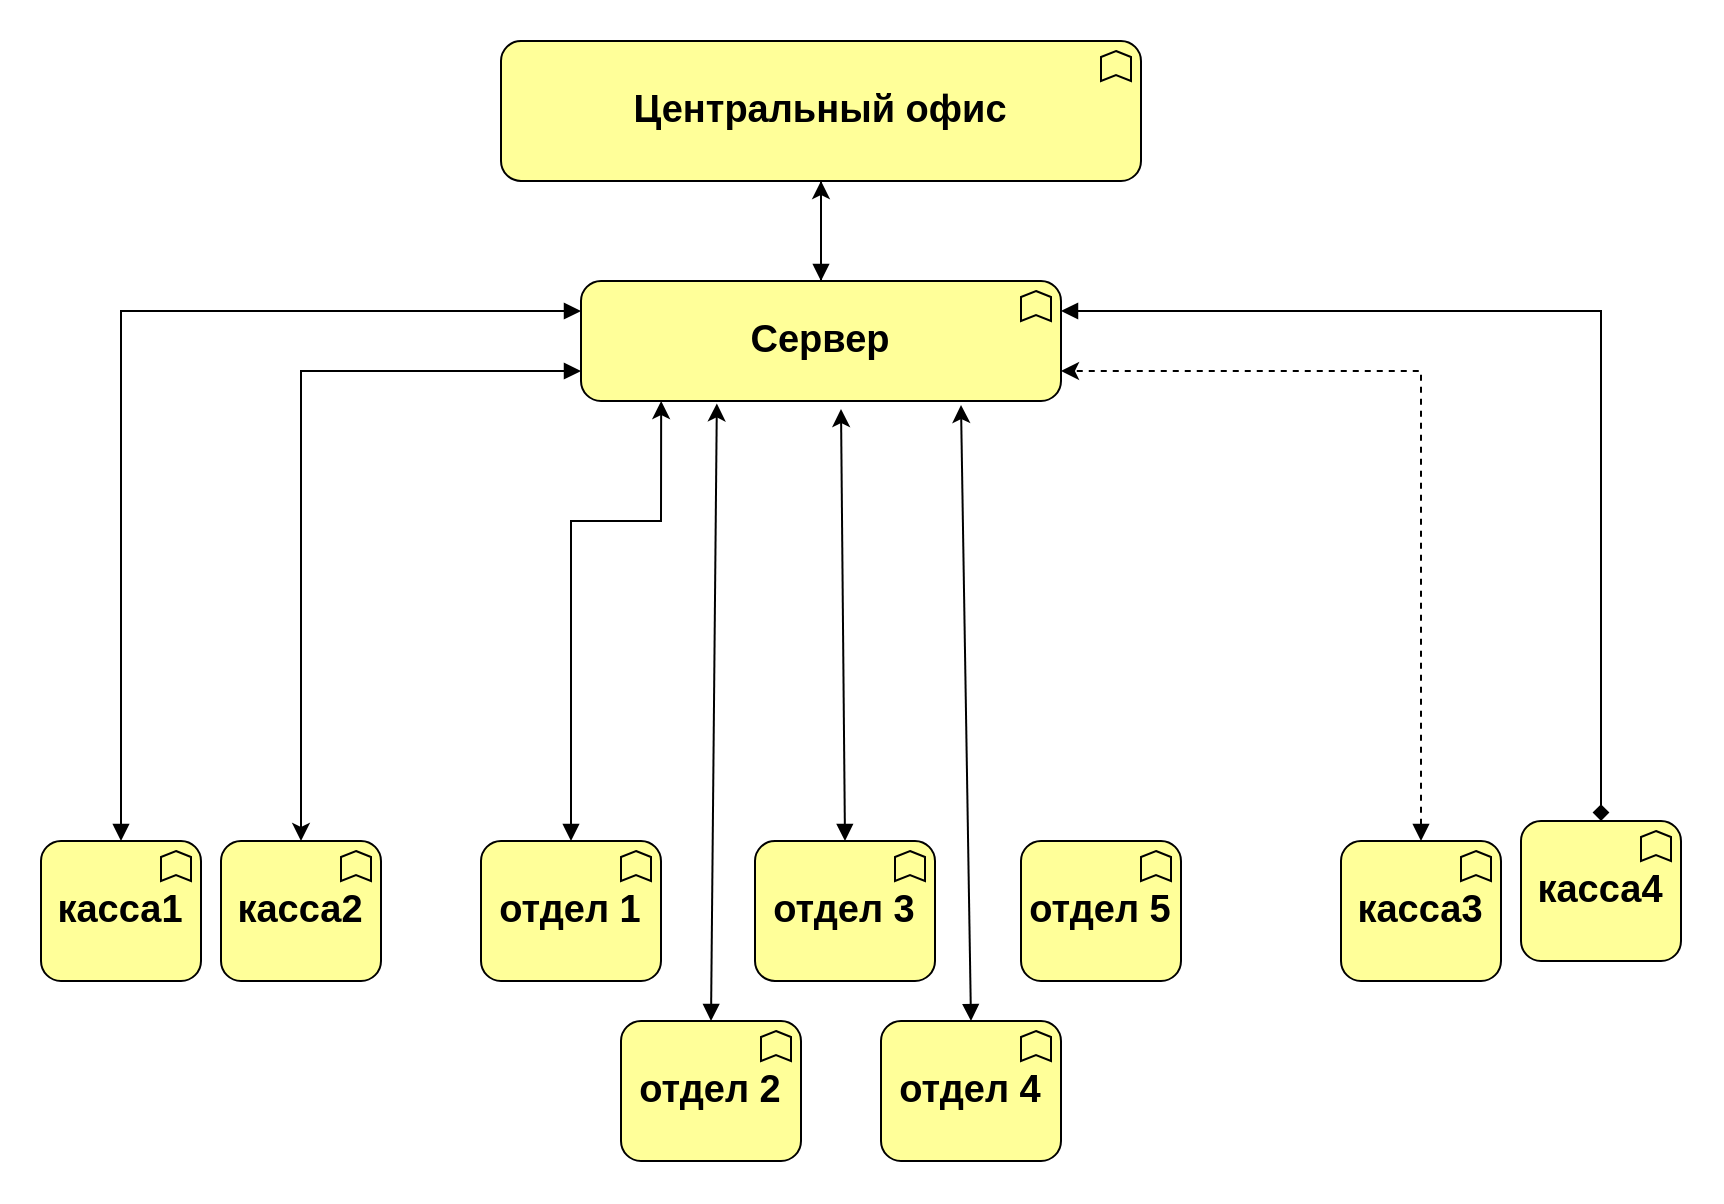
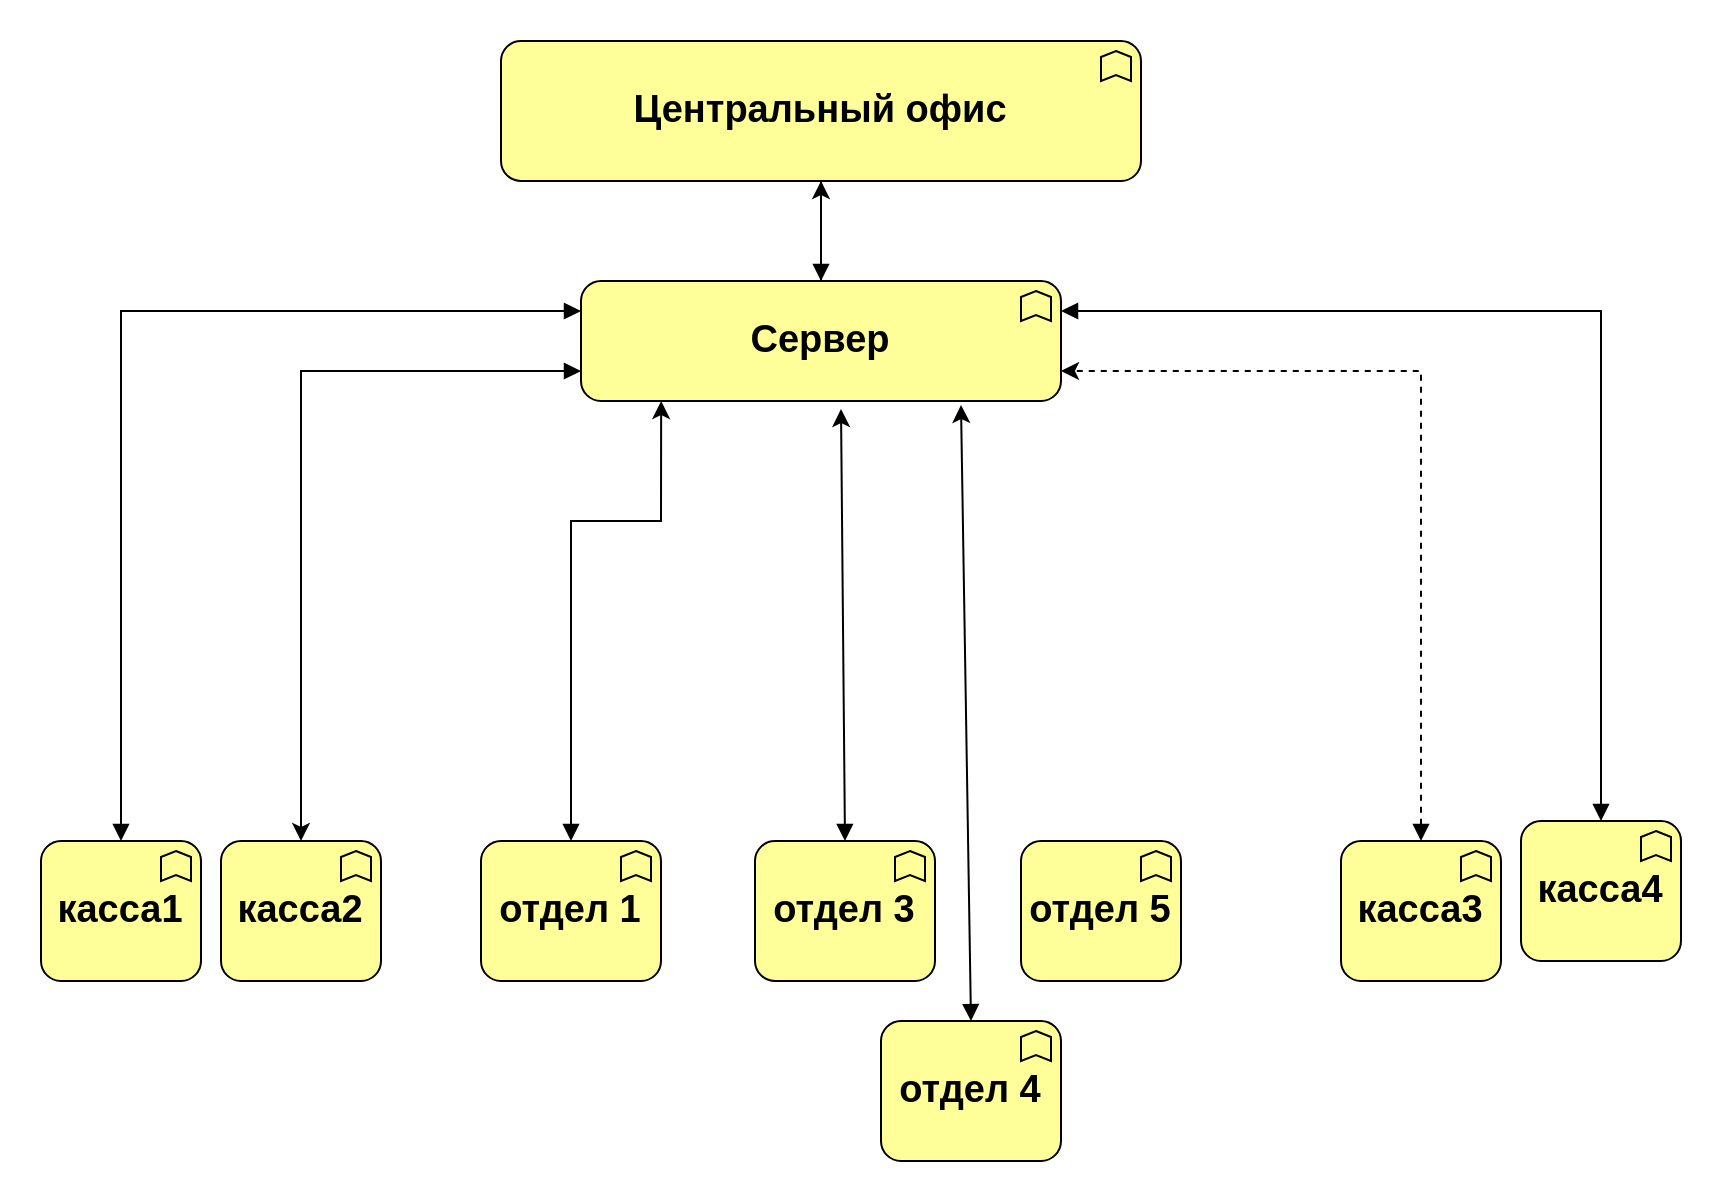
edge "Сервер" -- "отдел 2": removed
edge "Сервер" -- "касса4": arrowhead diamond -> block
node "отдел 2": removed
